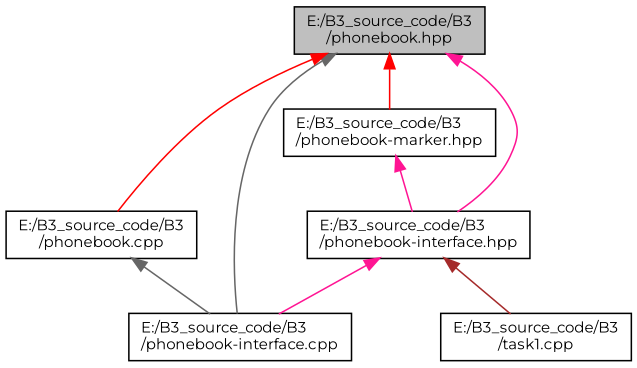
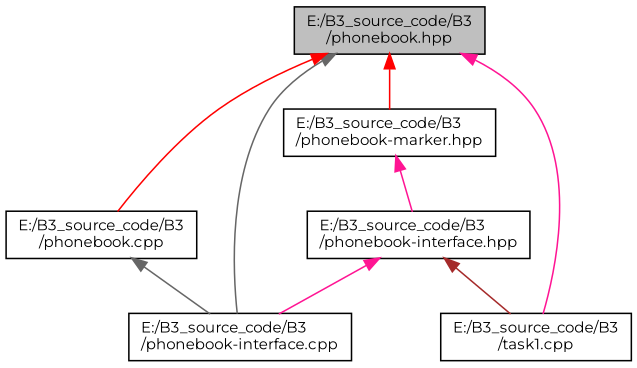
edge "E:/B3_source_code/B3 /phonebook-interface.hpp" -> "E:/B3_source_code/B3 /phonebook.hpp": now "E:/B3_source_code/B3 /task1.cpp" -> "E:/B3_source_code/B3 /phonebook.hpp"
